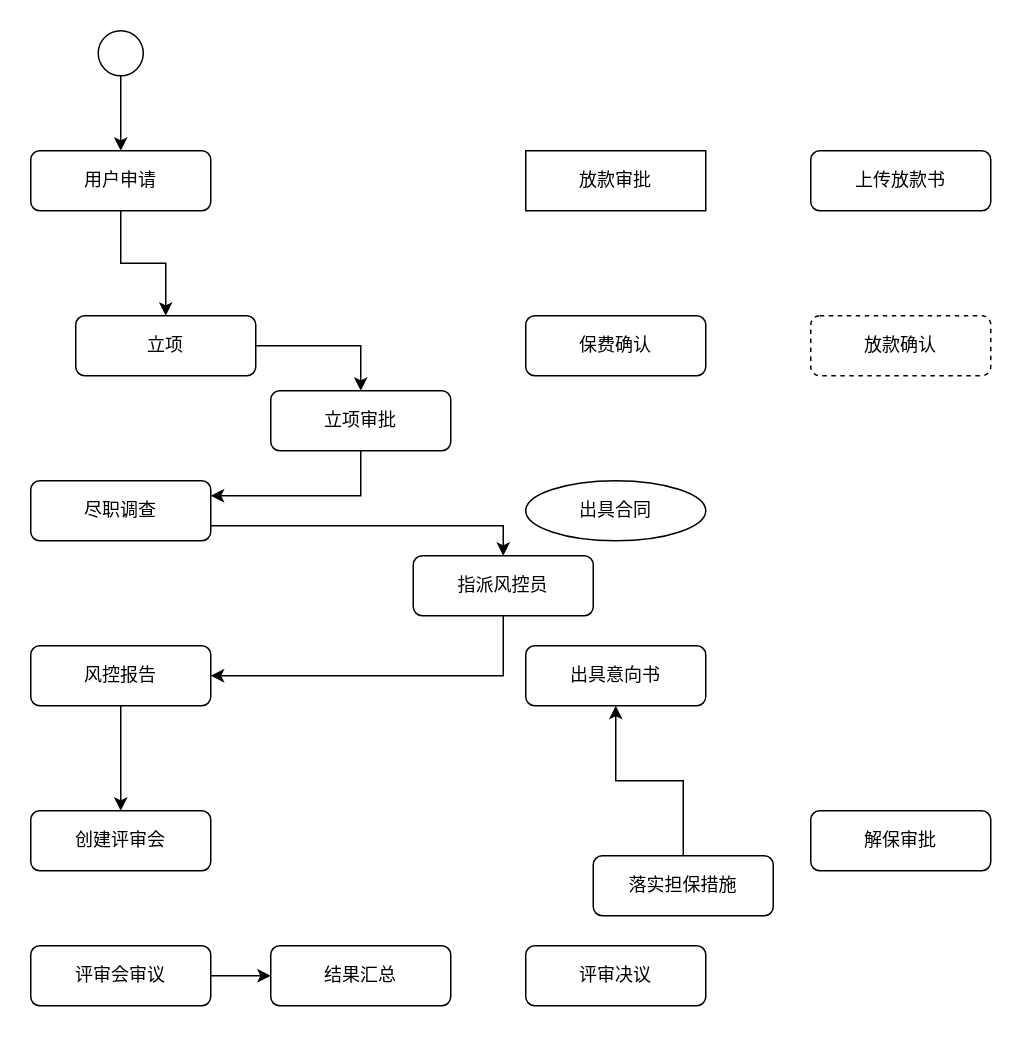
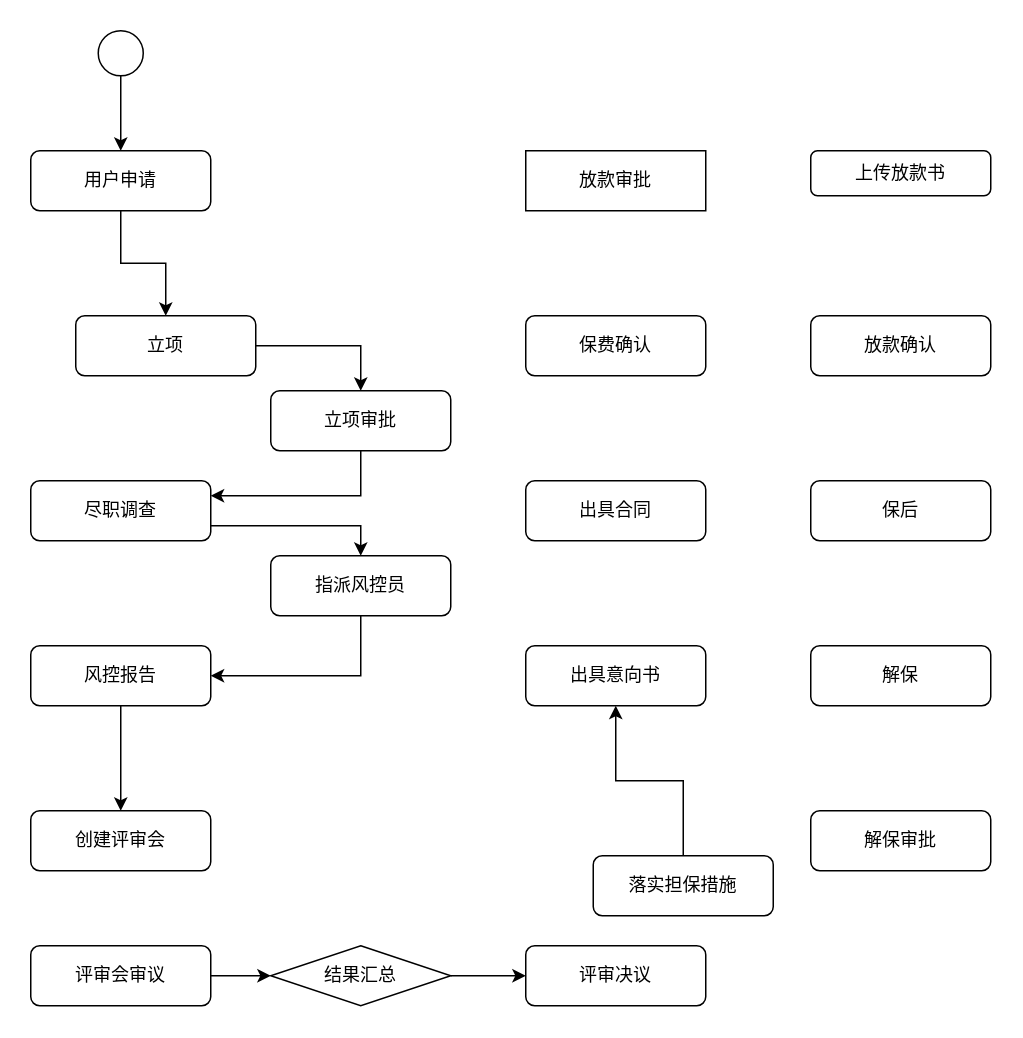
node "上传放款书": size 180x60 -> 180x45
node "放款确认": style dashed -> solid
node "出具合同": shape ellipse -> rounded rectangle
node "保后": added
node "指派风控员": moved (503, 586) -> (361, 586)
node "解保": added
node "结果汇总": shape rounded rectangle -> diamond
edge "结果汇总" -> "评审决议": added
